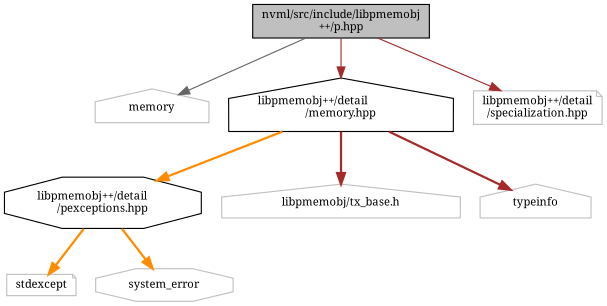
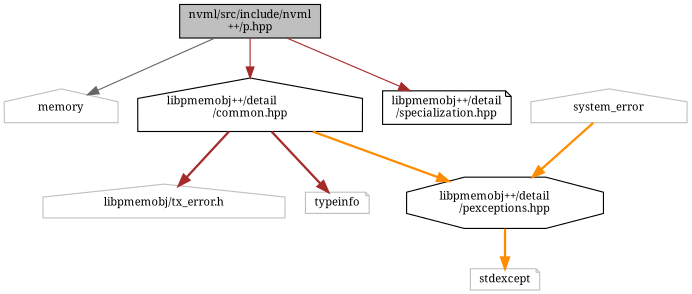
node "nvml/src/include/libpmemobj ++/p.hpp": label "nvml/src/include/libpmemobj ++/p.hpp" -> "nvml/src/include/nvml ++/p.hpp"
node "libpmemobj++/detail /memory.hpp": label "libpmemobj++/detail /memory.hpp" -> "libpmemobj++/detail /common.hpp"
node "libpmemobj++/detail /specialization.hpp": color grey75 -> black
node "libpmemobj/tx_base.h": label "libpmemobj/tx_base.h" -> "libpmemobj/tx_error.h"
node "typeinfo": shape house -> note
edge "libpmemobj++/detail /pexceptions.hpp" -> "system_error": reversed
node "system_error": shape octagon -> house
